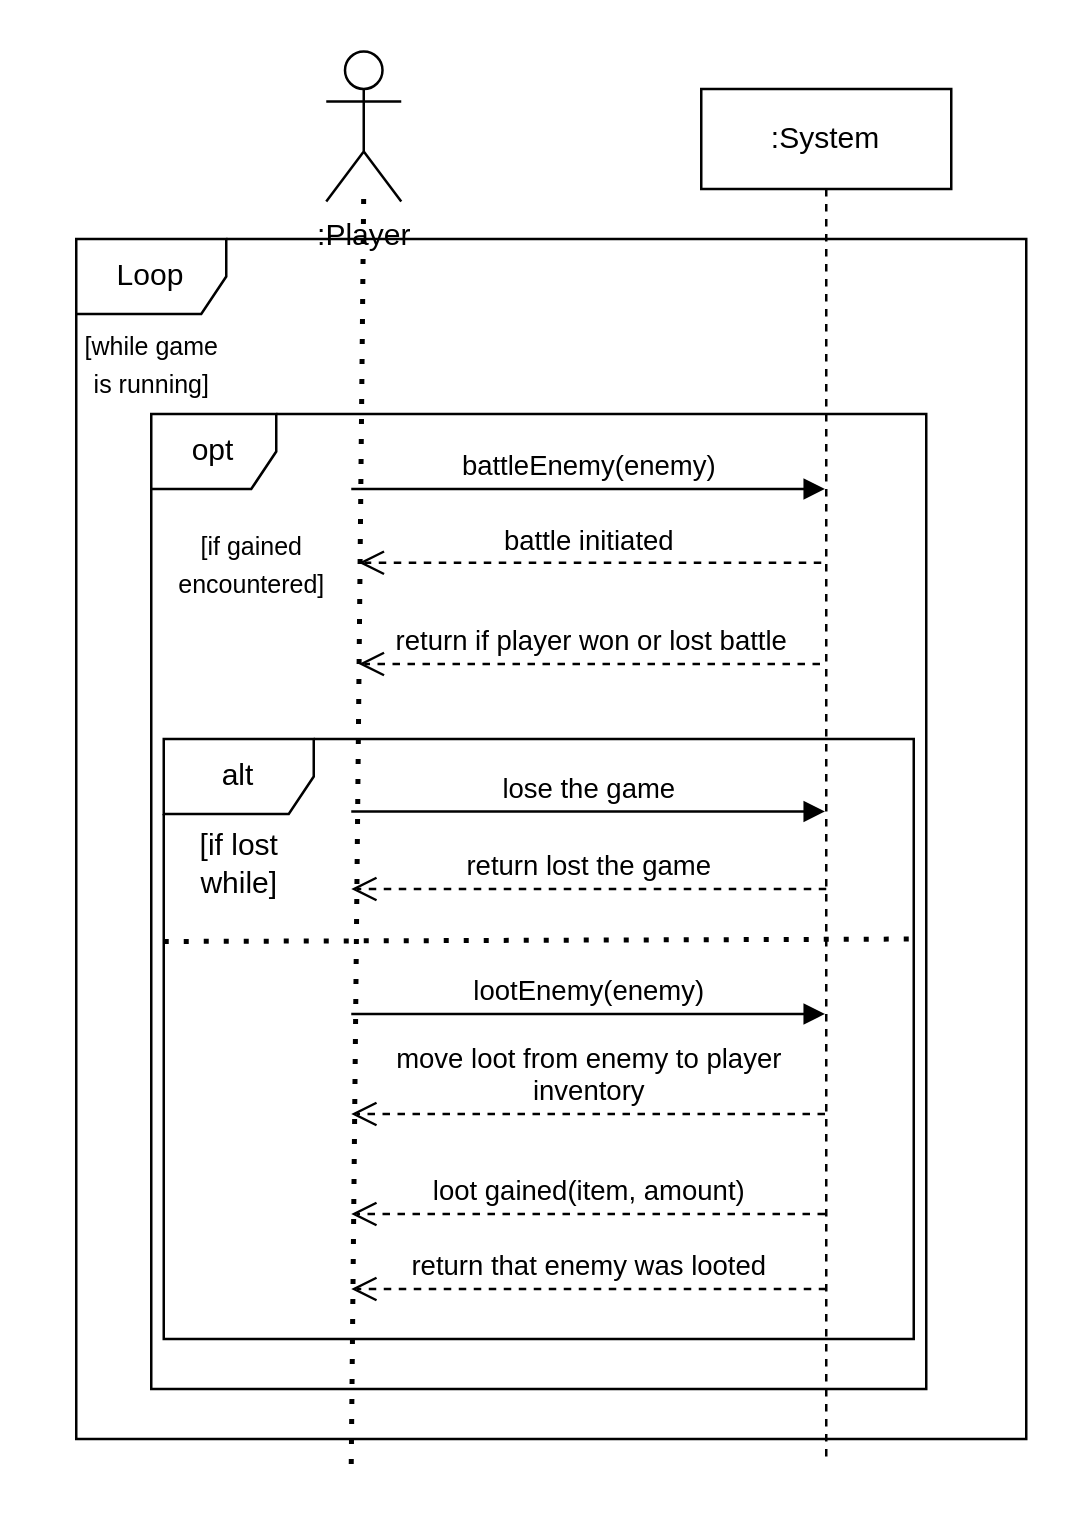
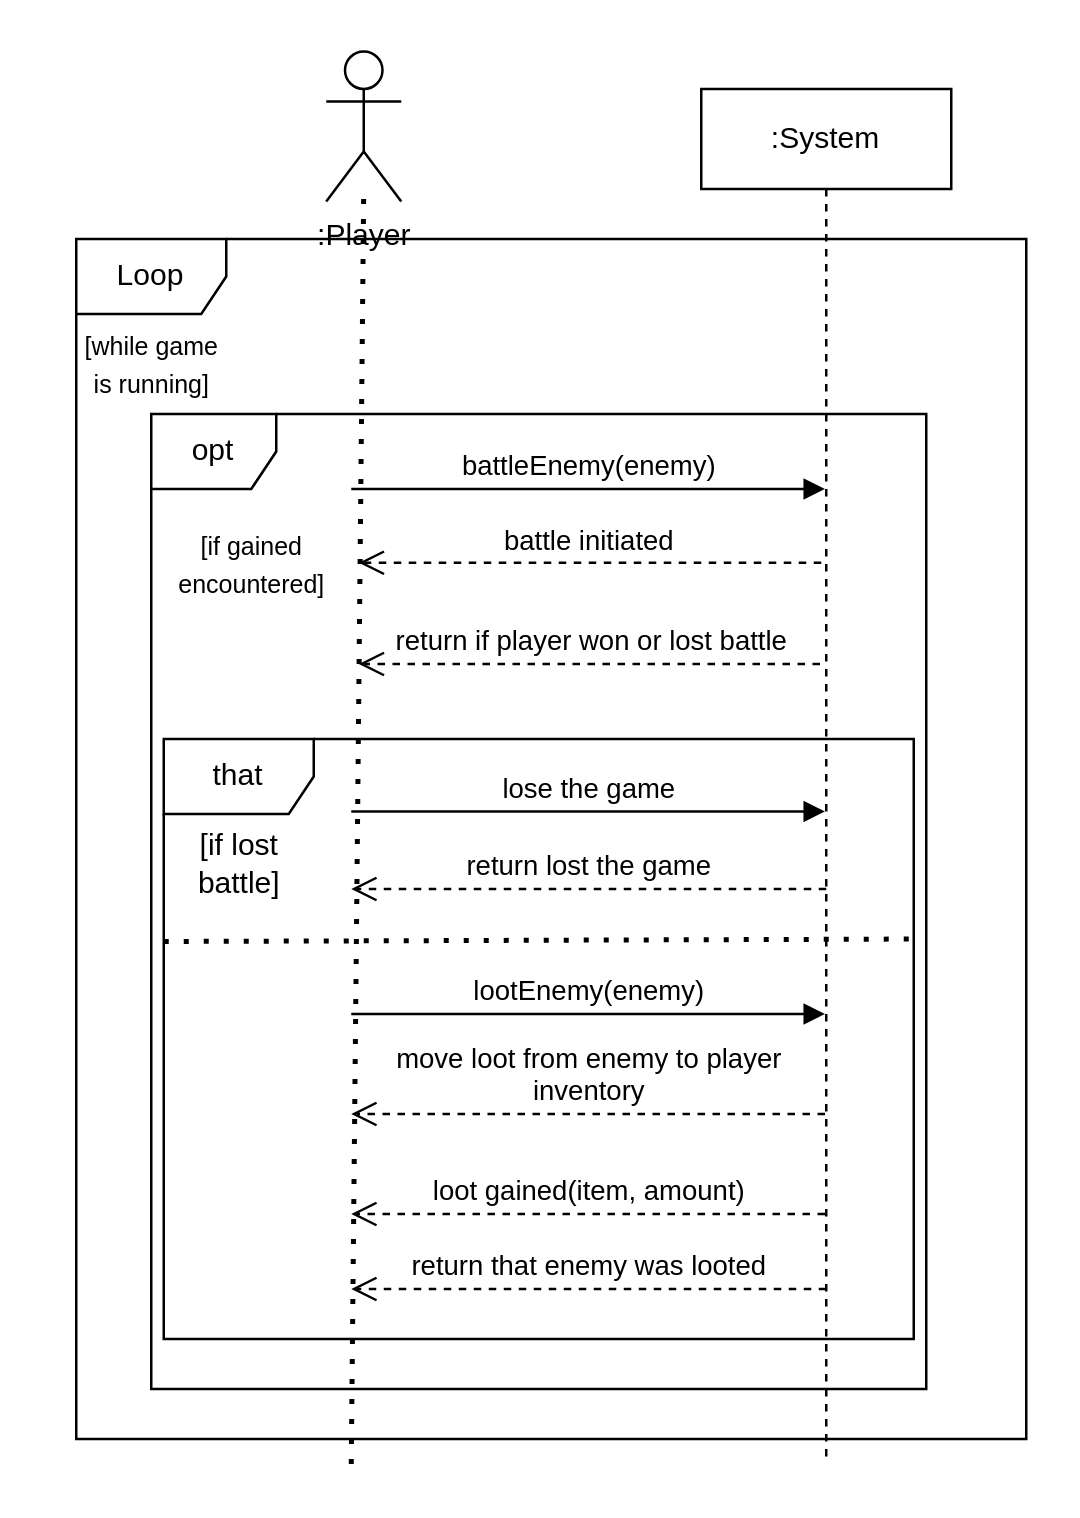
node "alt": label "alt" -> "that"
node "[if lost while]": label "[if lost while]" -> "[if lost battle]"
